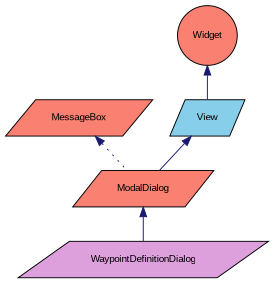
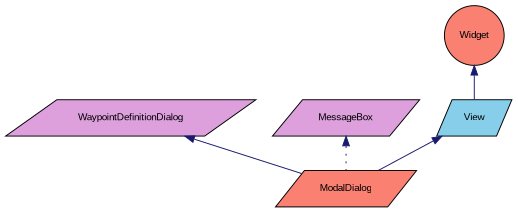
node "MessageBox": fillcolor salmon -> plum
edge "WaypointDefinitionDialog" -> "ModalDialog": reversed
